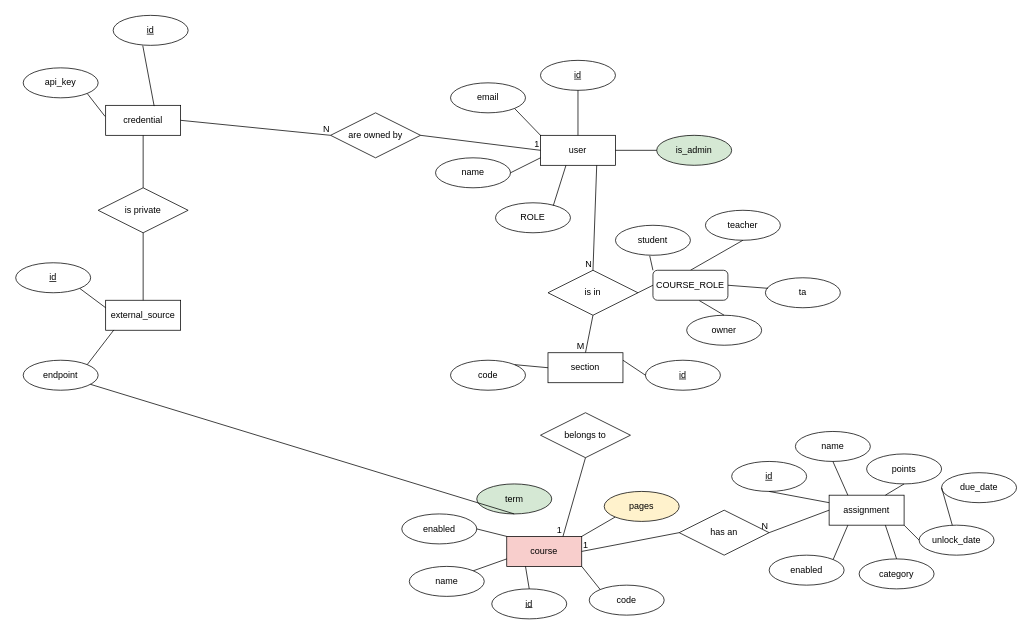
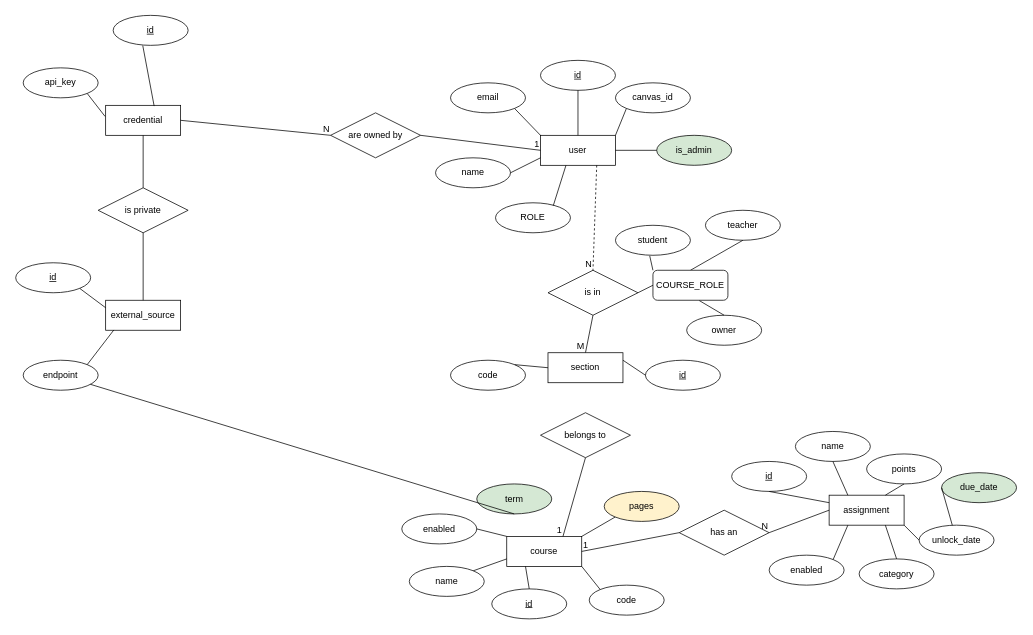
node "canvas_id": added
edge "canvas_id" -- "user": added
edge "user" -- "is in": style solid -> dashed
edge "COURSE_ROLE" -- "ta": removed
node "ta": removed
node "due_date": fillcolor #ffffff -> #d5e8d4
node "course": fillcolor #f8cecc -> #ffffff
